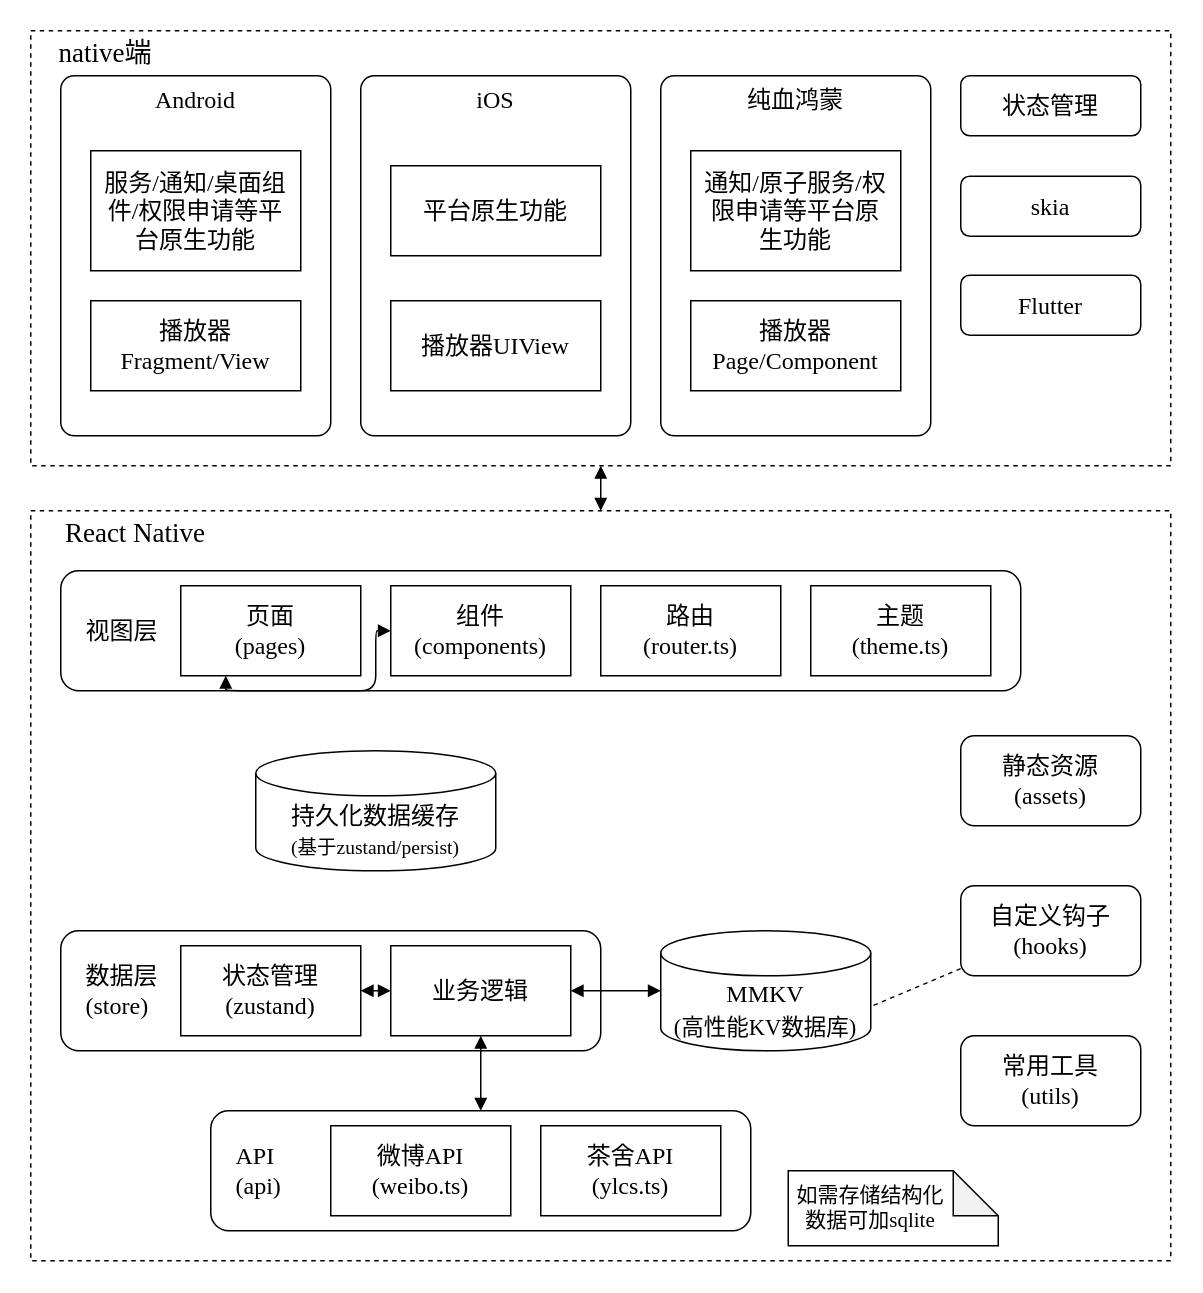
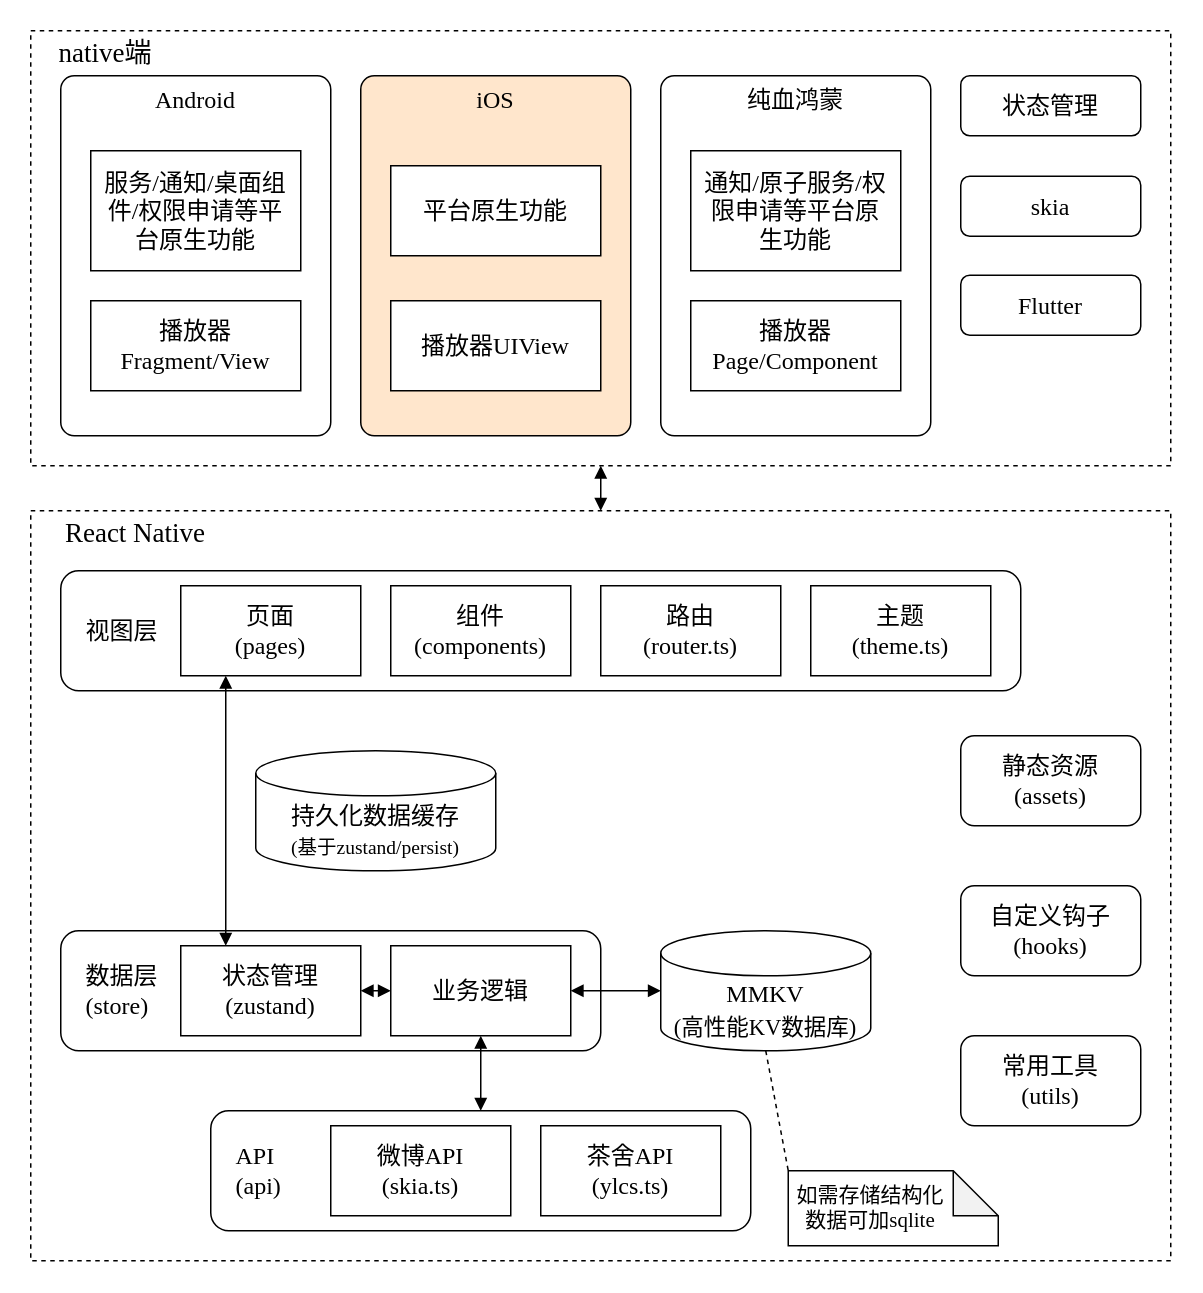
node "iOS": fillcolor #ffffff -> #ffe6cc
edge "页面 (pages)" -- "组件 (components)": now "页面 (pages)" -- "状态管理 (zustand)"
edge "自定义钩子 (hooks)" -- "MMKV (高性能KV数据库)": now "如需存储结构化数据可加sqlite" -- "MMKV (高性能KV数据库)"
node "微博API (weibo.ts)": label "微博API (weibo.ts)" -> "微博API (skia.ts)"
